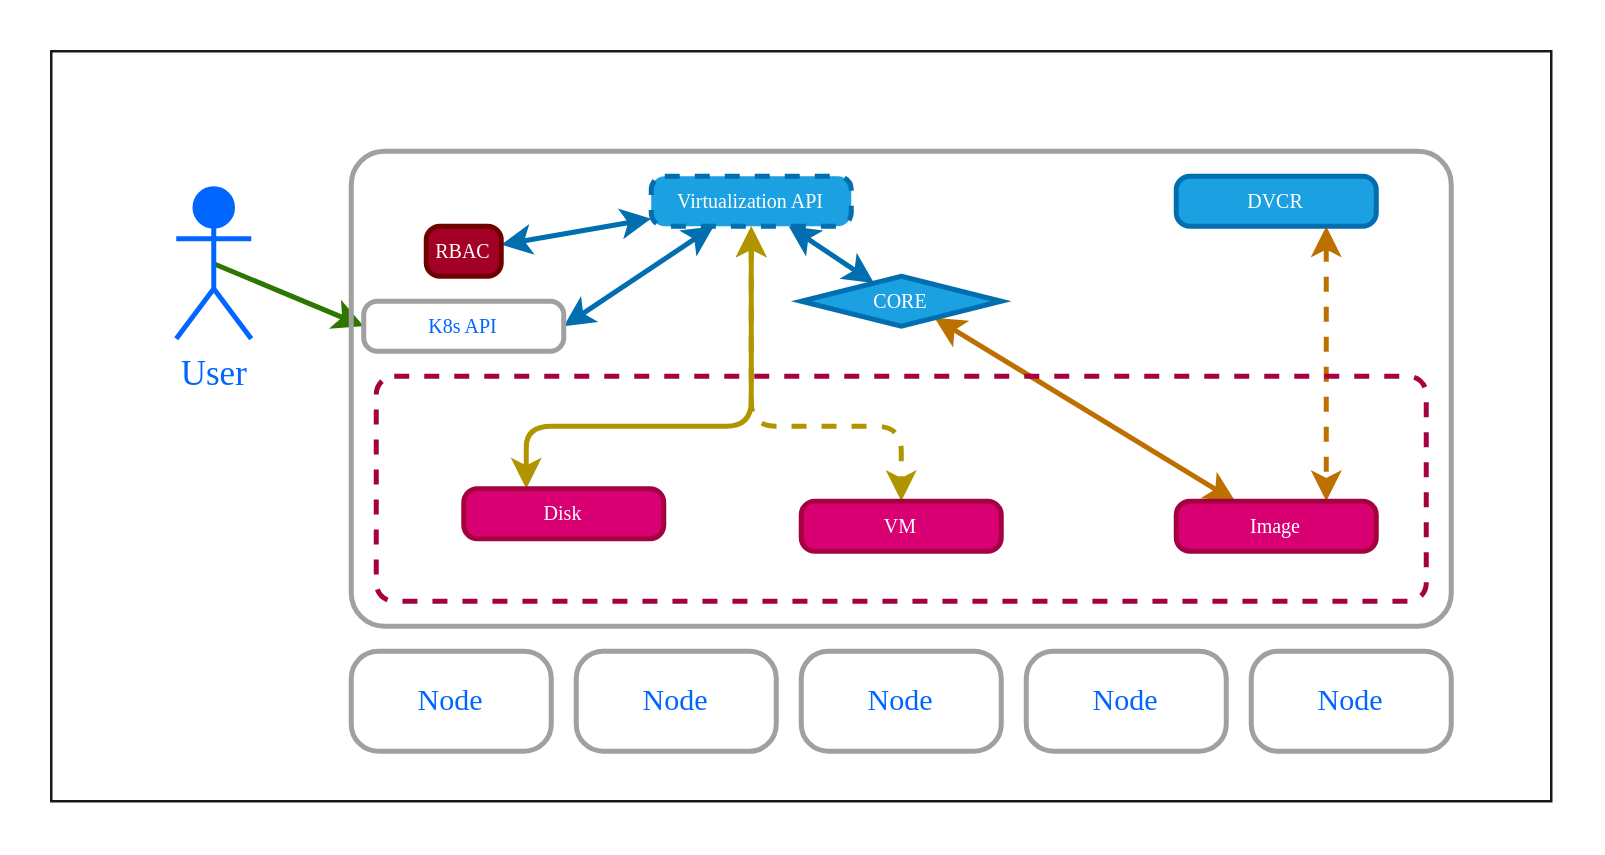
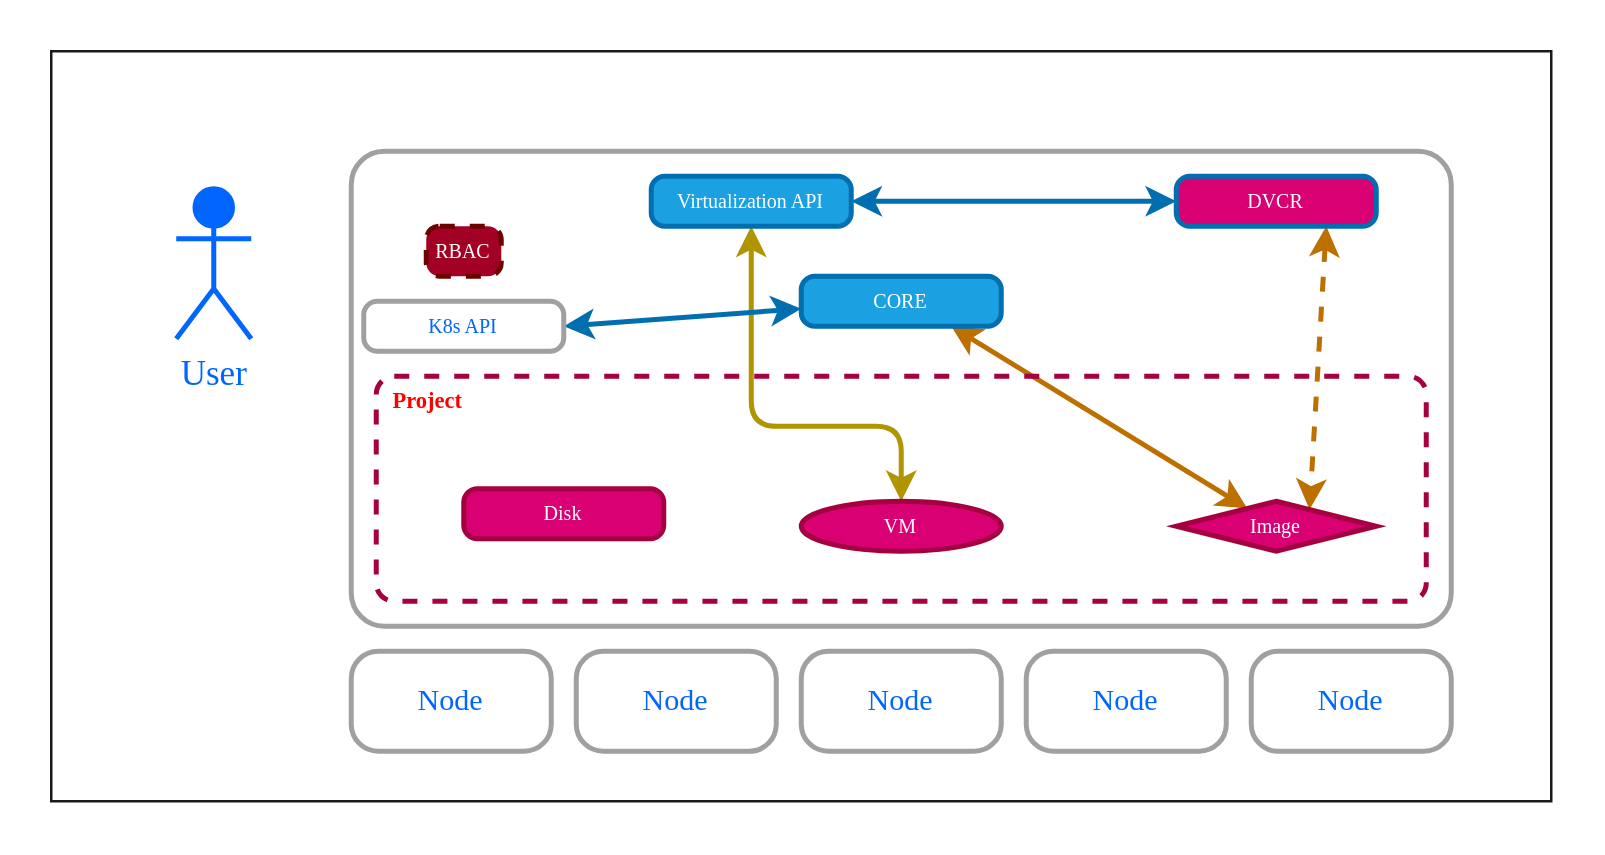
node "Virtualization API": style dashed -> solid
node "DVCR": fillcolor #1ba1e2 -> #d80073
edge "Virtualization API" -- "RBAC": now "Virtualization API" -- "DVCR"
node "RBAC": style solid -> dashed
edge "Virtualization API" -- "CORE": removed
edge "Virtualization API" -- "K8s API": now "CORE" -- "K8s API"
edge "User" -> "K8s API": removed
node "CORE": shape diamond -> rounded rectangle
node "Project": added
edge "Virtualization API" -- "Disk": removed
edge "Virtualization API" -- "VM": style dashed -> solid
node "VM": shape rounded rectangle -> ellipse
node "Image": shape rounded rectangle -> diamond
